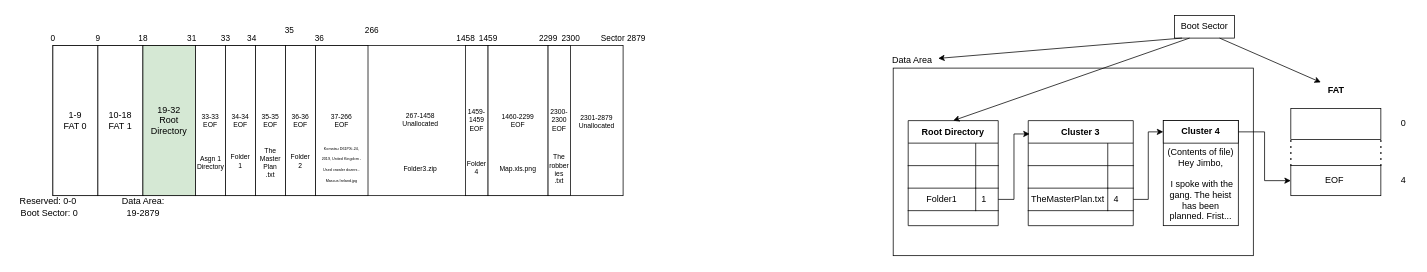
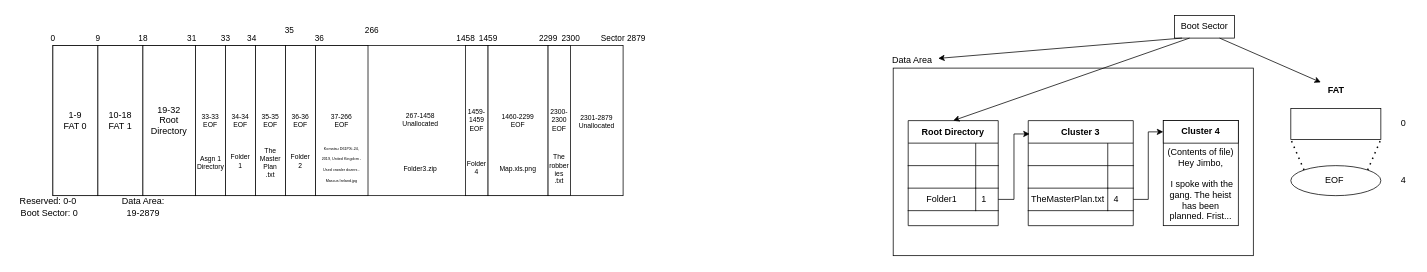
node "19-32 Root Directory": fillcolor #d5e8d4 -> #ffffff
edge "Cluster 4" -> "EOF": removed
node "EOF": shape rectangle -> ellipse
